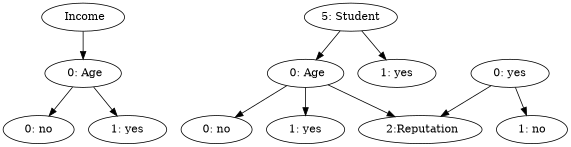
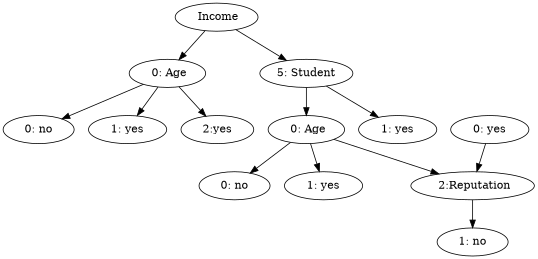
edge "Income" -> "5: Student": added
edge "0: yes" -> "1: no": now "2:Reputation" -> "1: no"
node "2:yes": added
